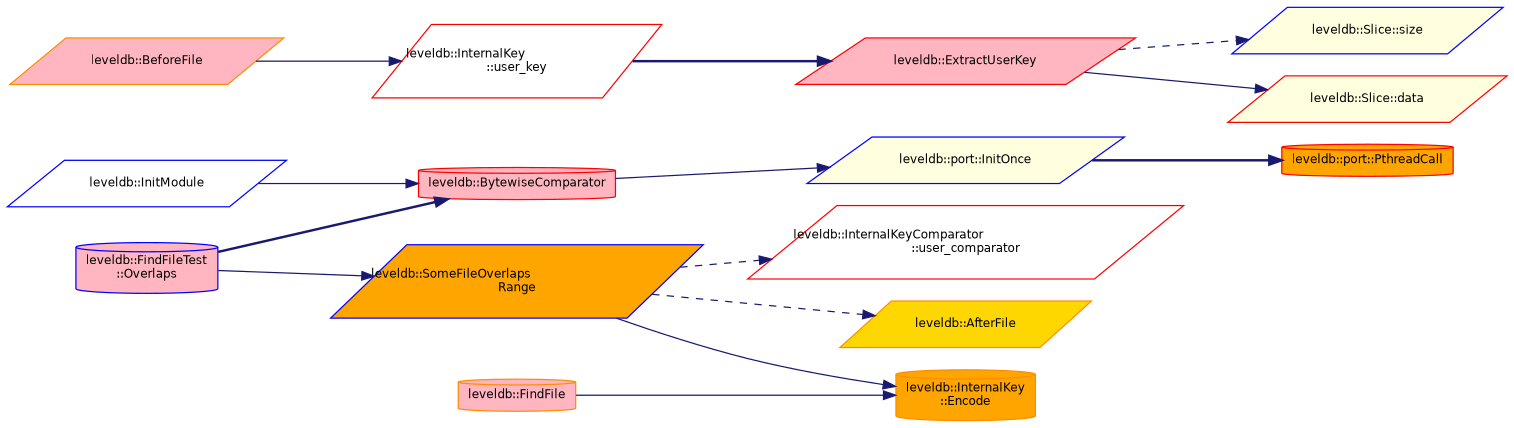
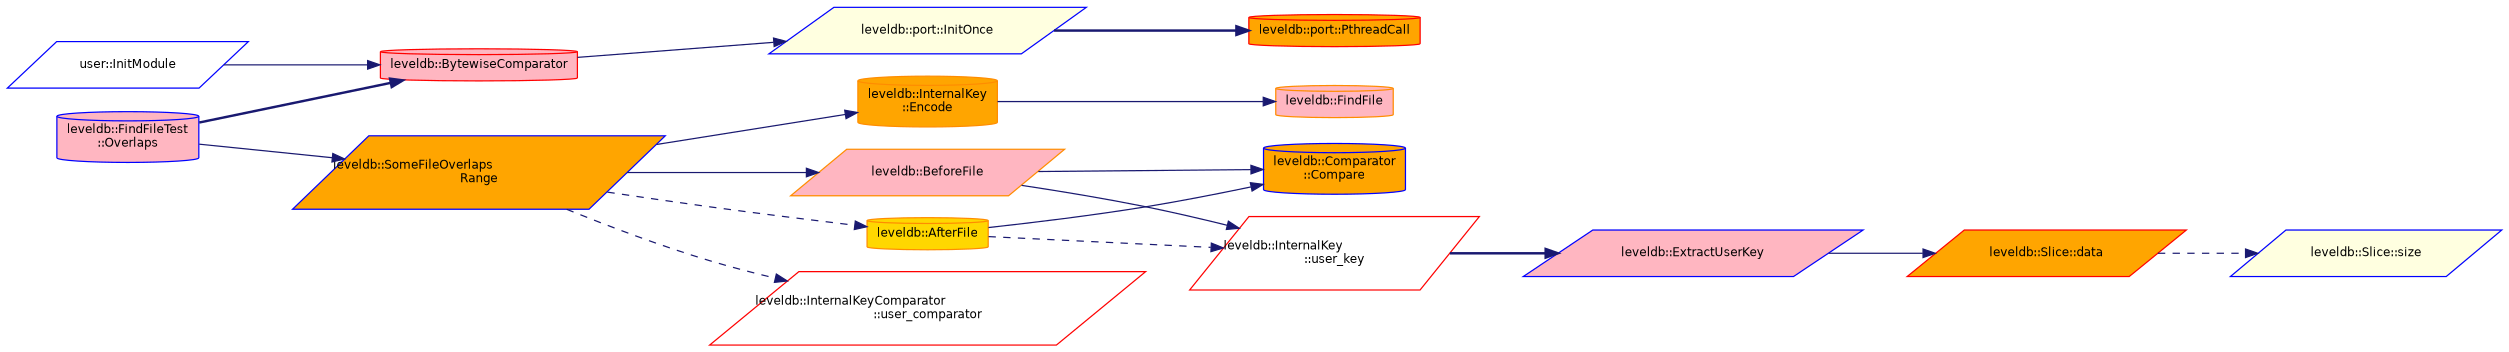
edge "leveldb::ExtractUserKey" -> "leveldb::Slice::size": now "leveldb::Slice::data" -> "leveldb::Slice::size"
node "leveldb::ExtractUserKey": color red -> blue
node "leveldb::Slice::data": fillcolor lightyellow -> orange
node "leveldb::Comparator ::Compare": added
edge "leveldb::SomeFileOverlaps Range" -> "leveldb::BeforeFile": added
node "leveldb::InitModule": label "leveldb::InitModule" -> "user::InitModule"
edge "leveldb::AfterFile" -> "leveldb::InternalKey ::user_key": added
node "leveldb::AfterFile": shape parallelogram -> cylinder
edge "leveldb::FindFile" -> "leveldb::InternalKey ::Encode": reversed
